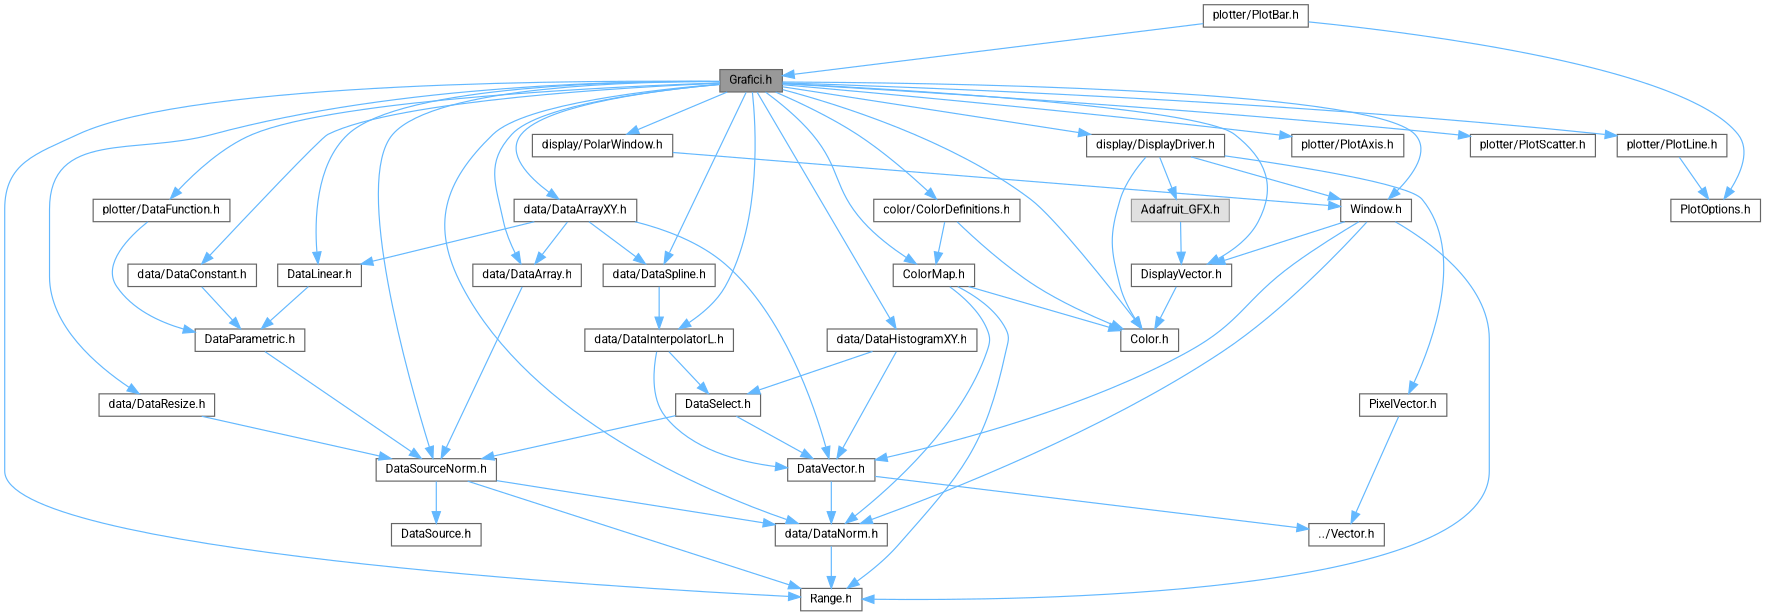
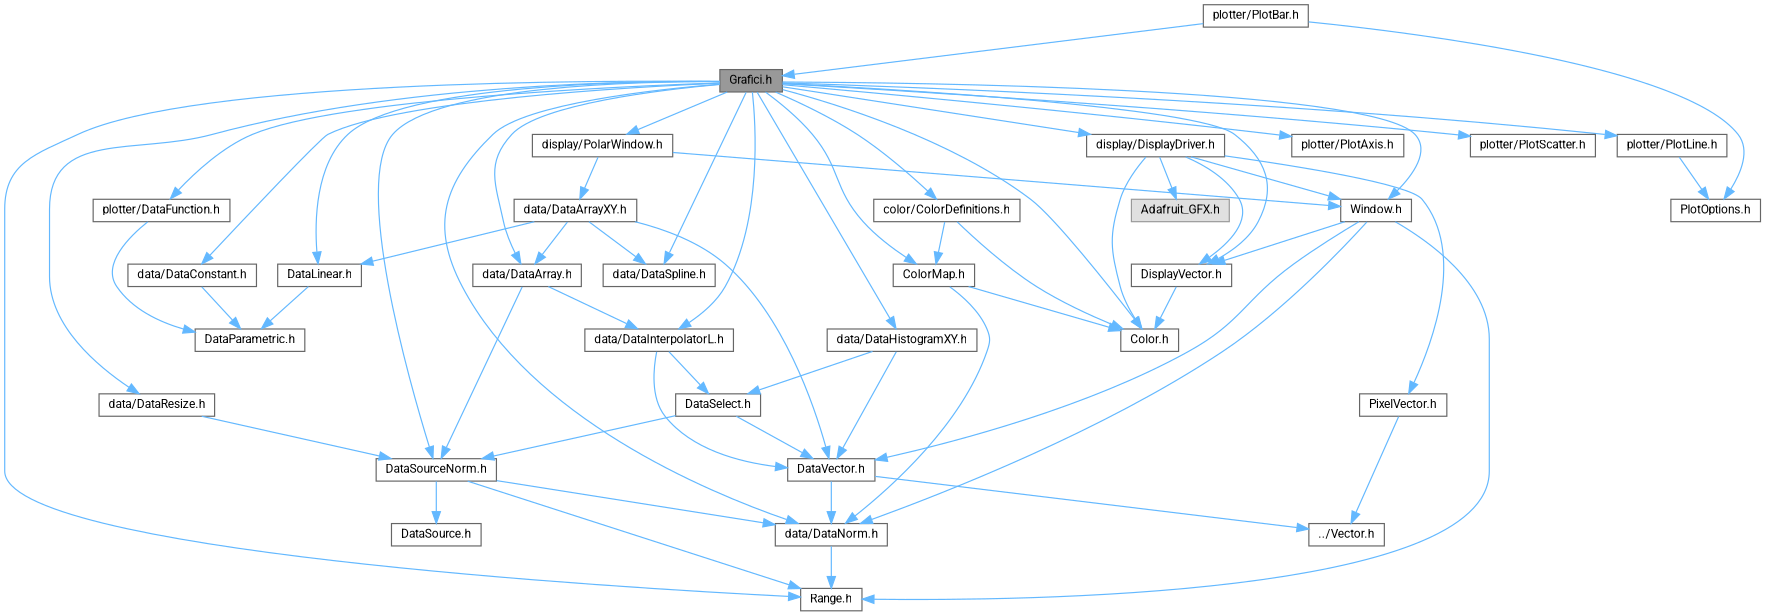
edge "Grafici.h" -> "data/DataArrayXY.h": now "display/PolarWindow.h" -> "data/DataArrayXY.h"
edge "Adafruit_GFX.h" -> "DisplayVector.h": now "display/DisplayDriver.h" -> "DisplayVector.h"
edge "data/DataSpline.h" -> "data/DataInterpolatorL.h": now "data/DataArray.h" -> "data/DataInterpolatorL.h"
edge "DataParametric.h" -> "DataSourceNorm.h": removed
edge "ColorMap.h" -> "Range.h": removed
